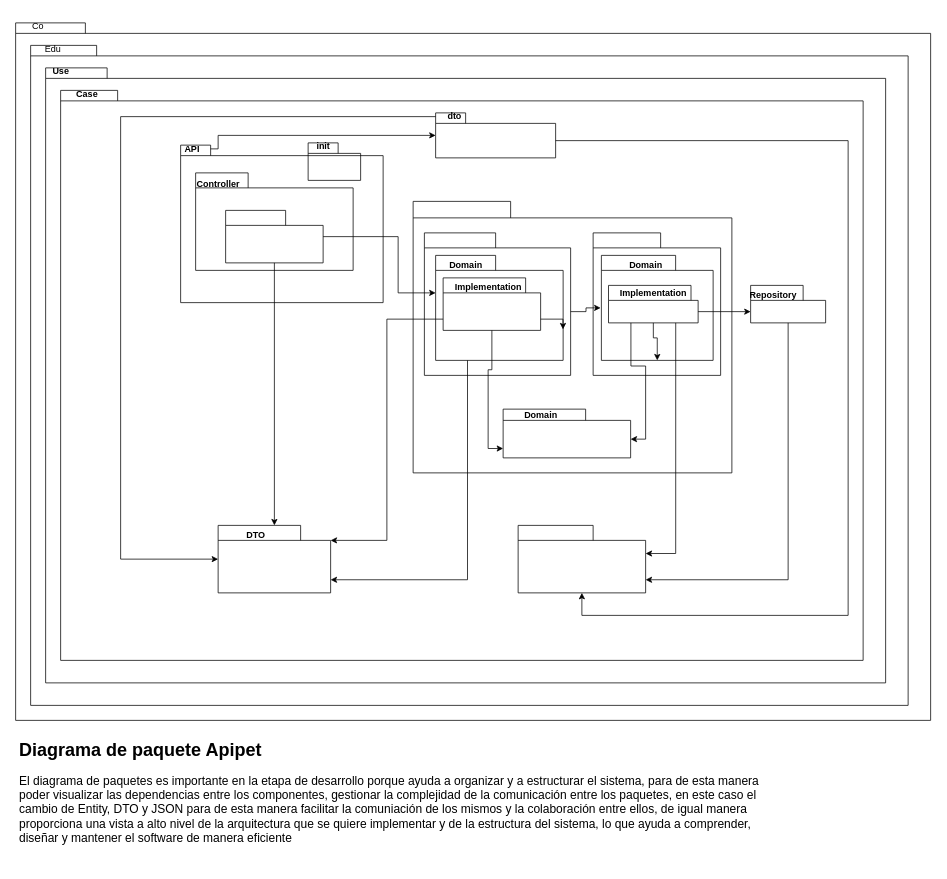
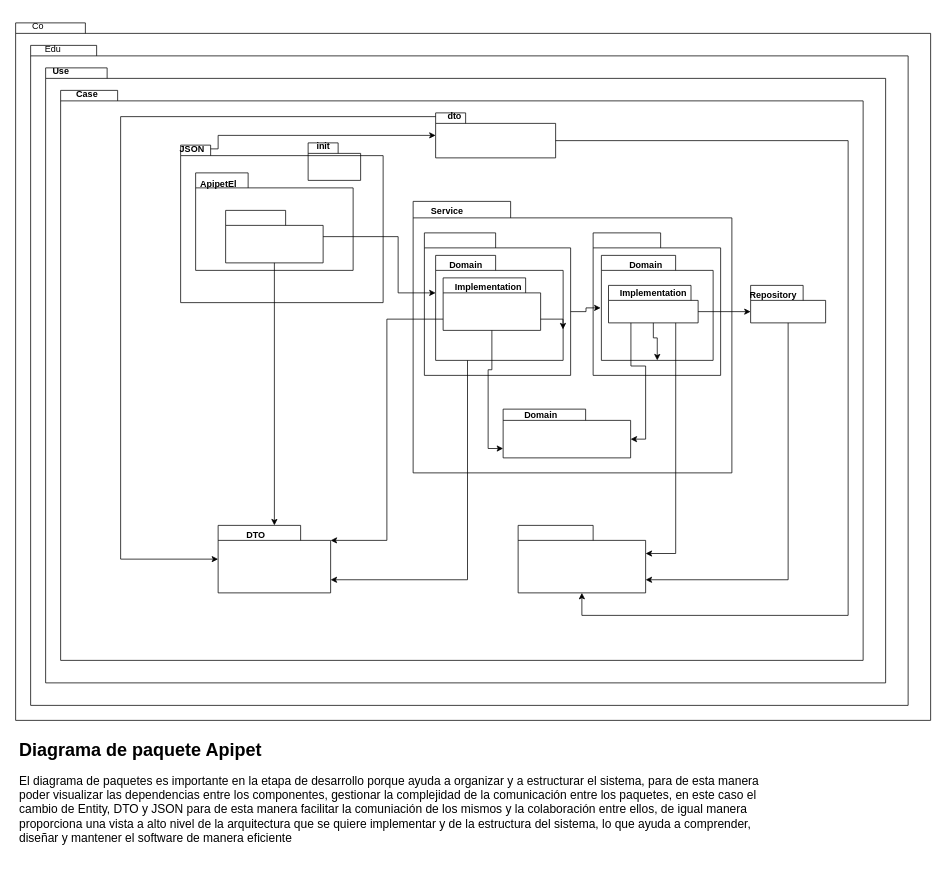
node "API": label "API" -> "JSON"
node "Controller": label "Controller" -> "ApipetEl"
node "Service": added
